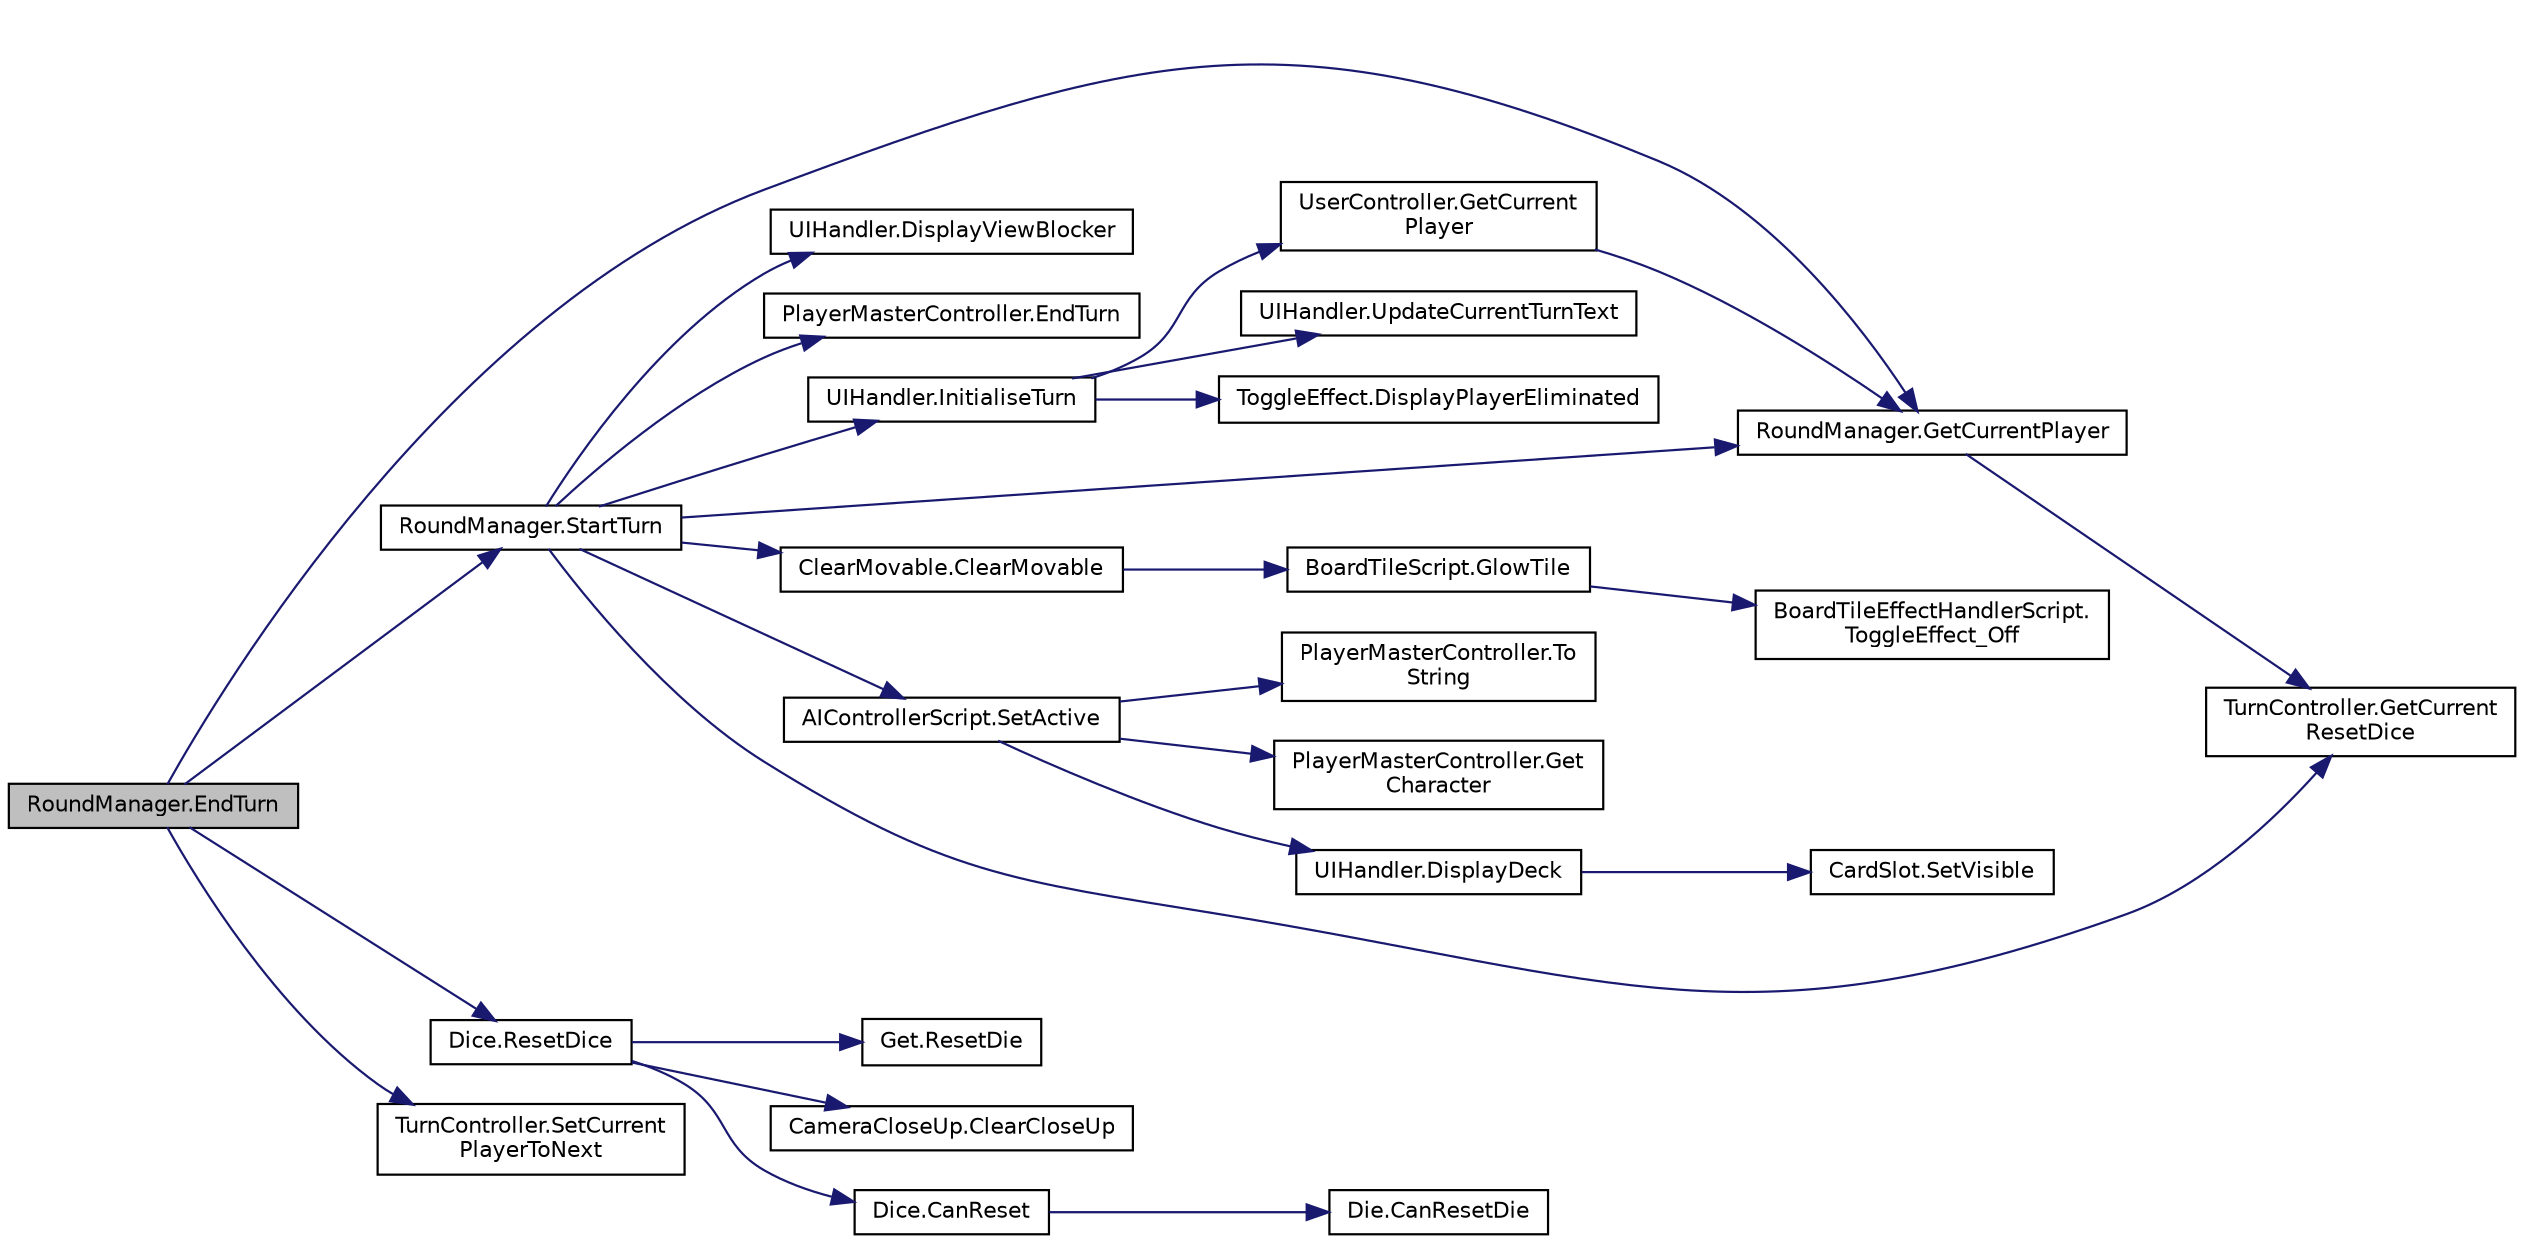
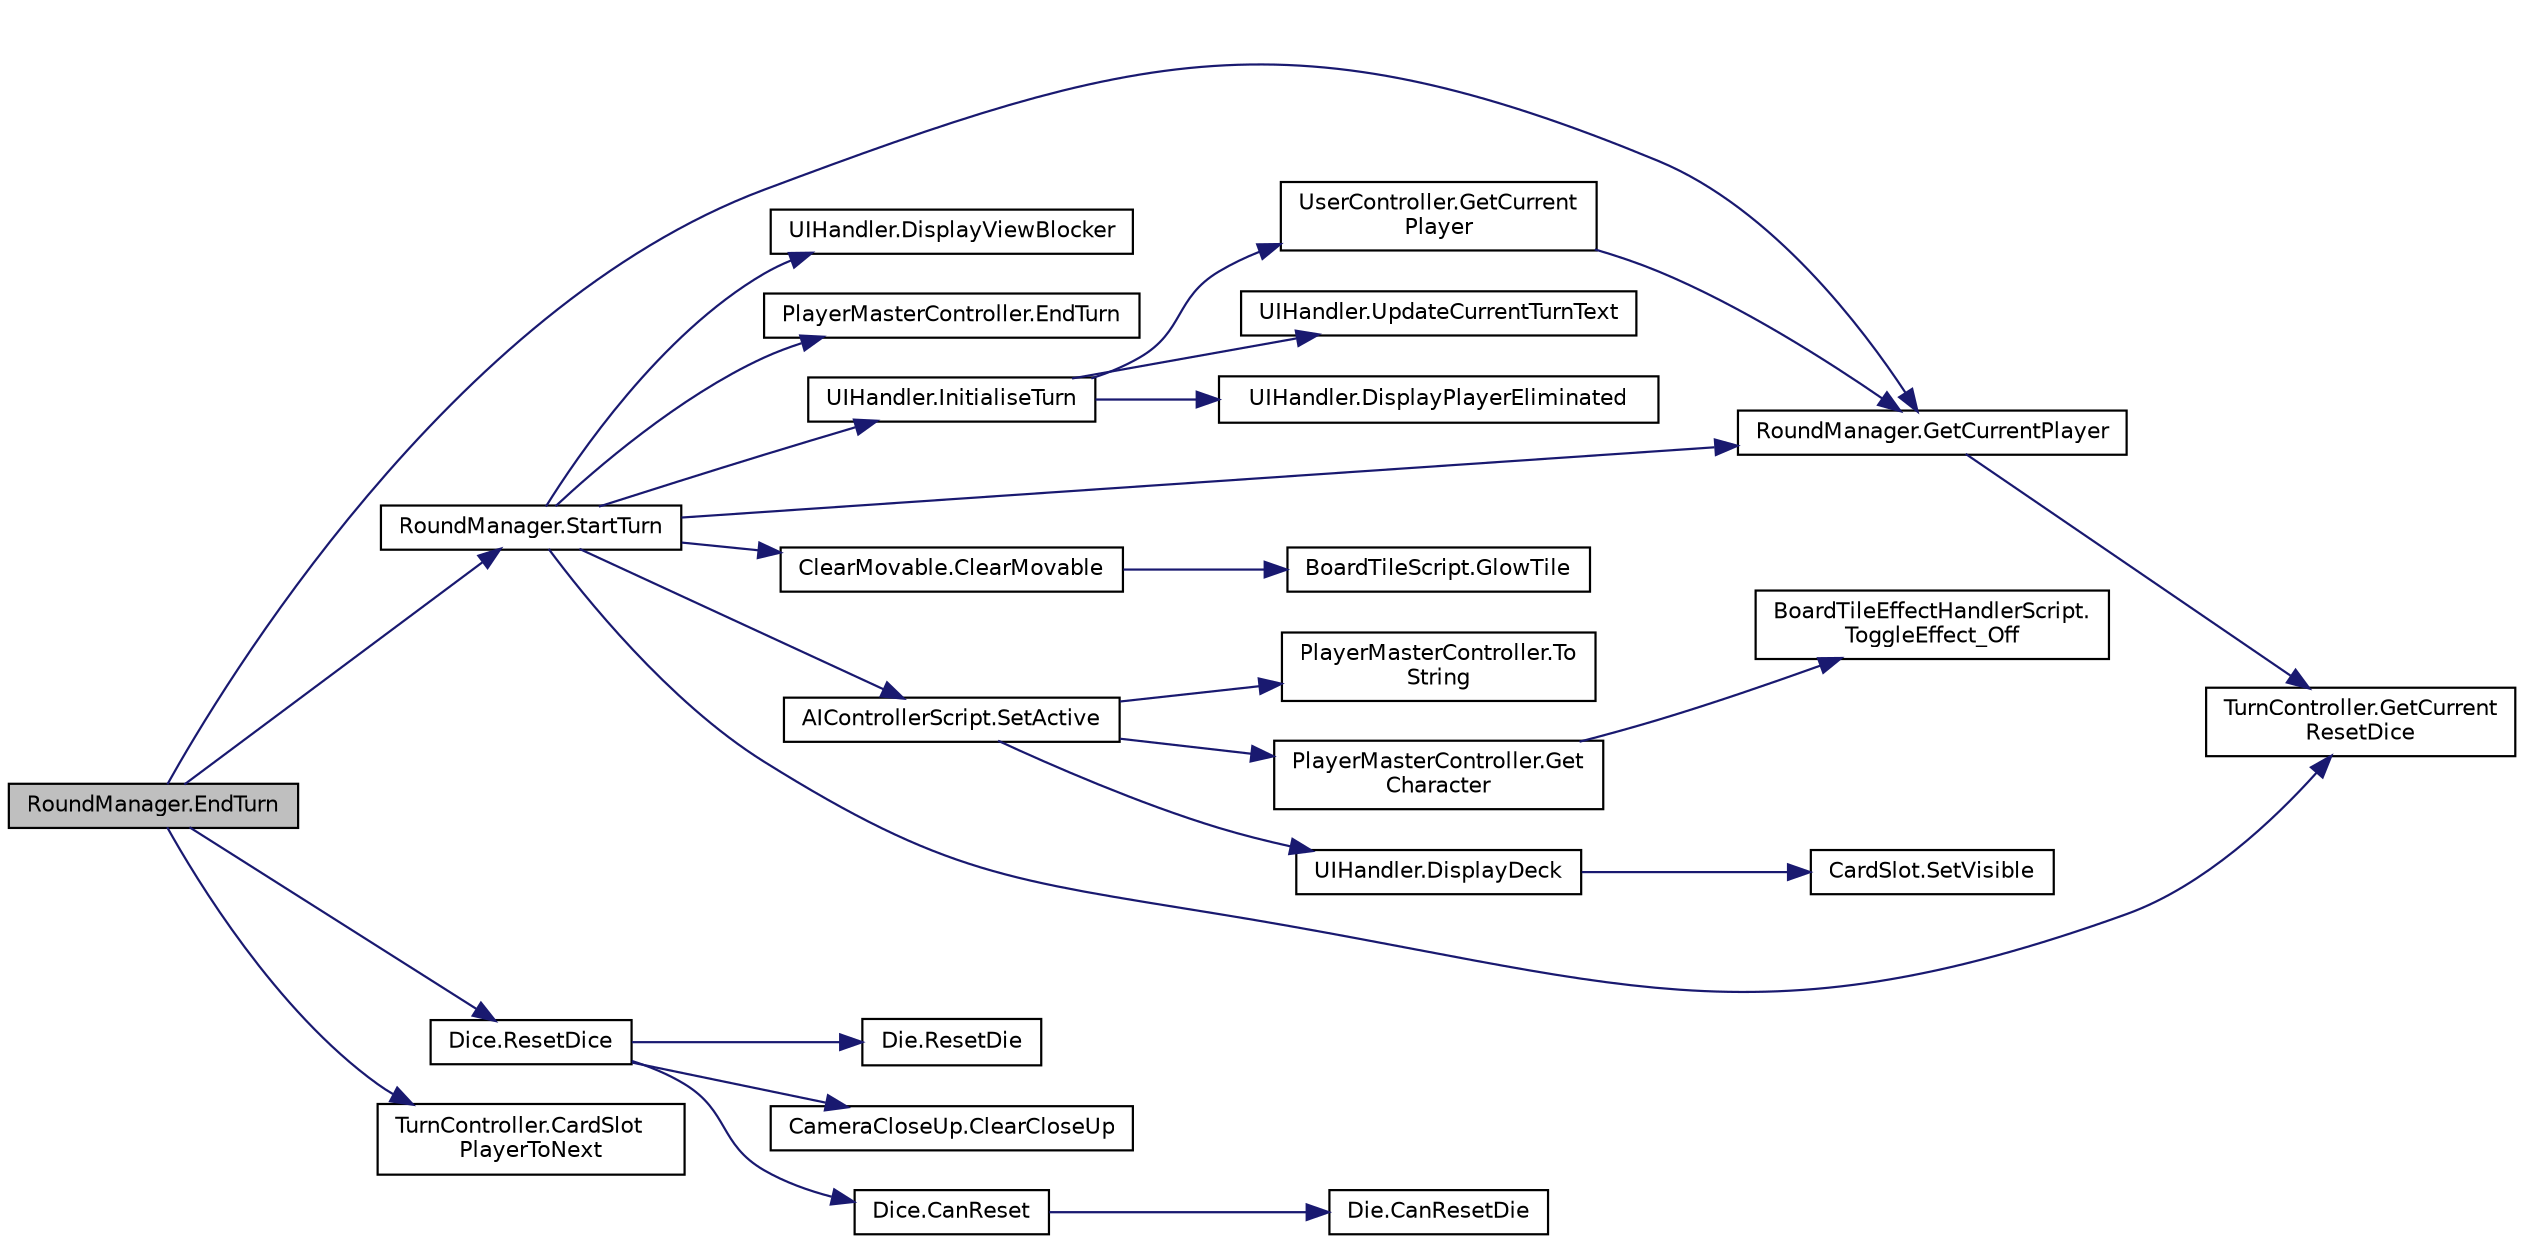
node "ToggleEffect.DisplayPlayerEliminated": label "ToggleEffect.DisplayPlayerEliminated" -> "UIHandler.DisplayPlayerEliminated"
edge "BoardTileScript.GlowTile" -> "BoardTileEffectHandlerScript. ToggleEffect_Off": now "PlayerMasterController.Get Character" -> "BoardTileEffectHandlerScript. ToggleEffect_Off"
node "Get.ResetDie": label "Get.ResetDie" -> "Die.ResetDie"
node "TurnController.SetCurrent PlayerToNext": label "TurnController.SetCurrent PlayerToNext" -> "TurnController.CardSlot PlayerToNext"
